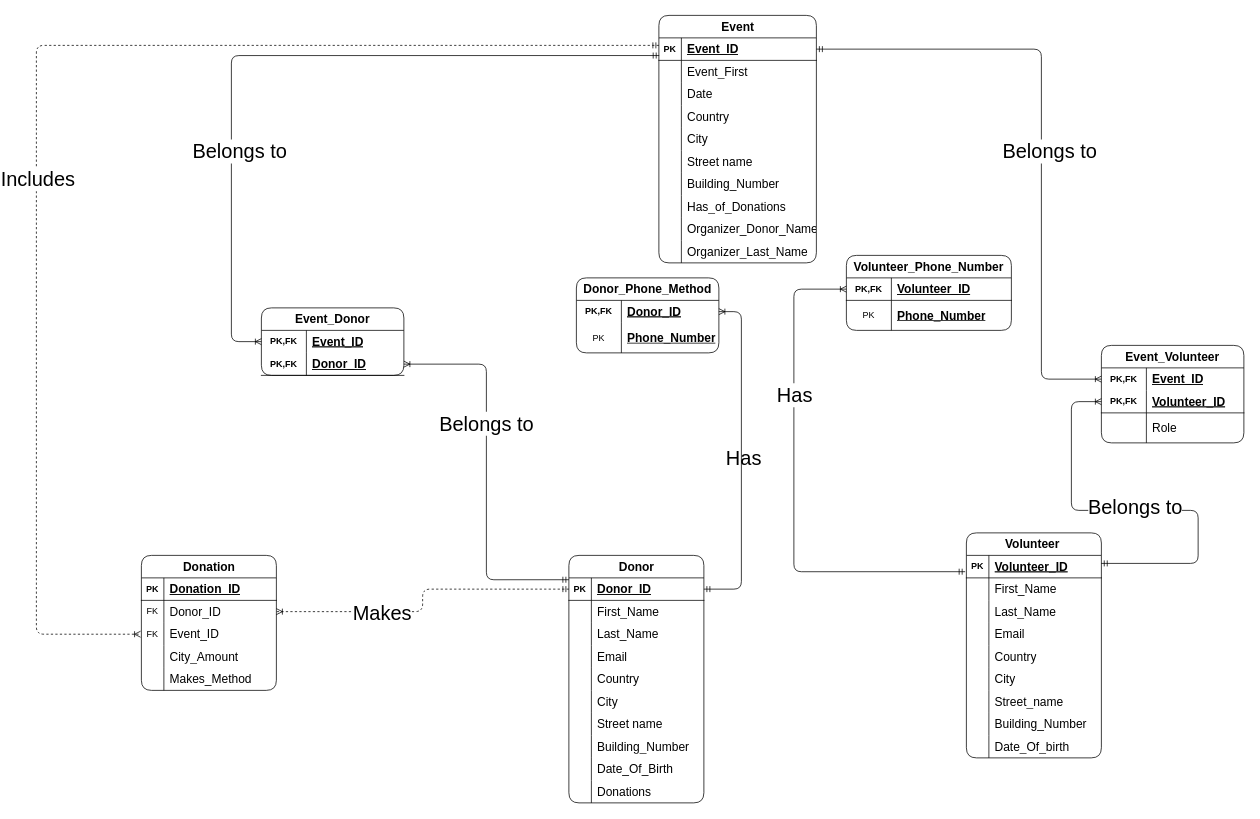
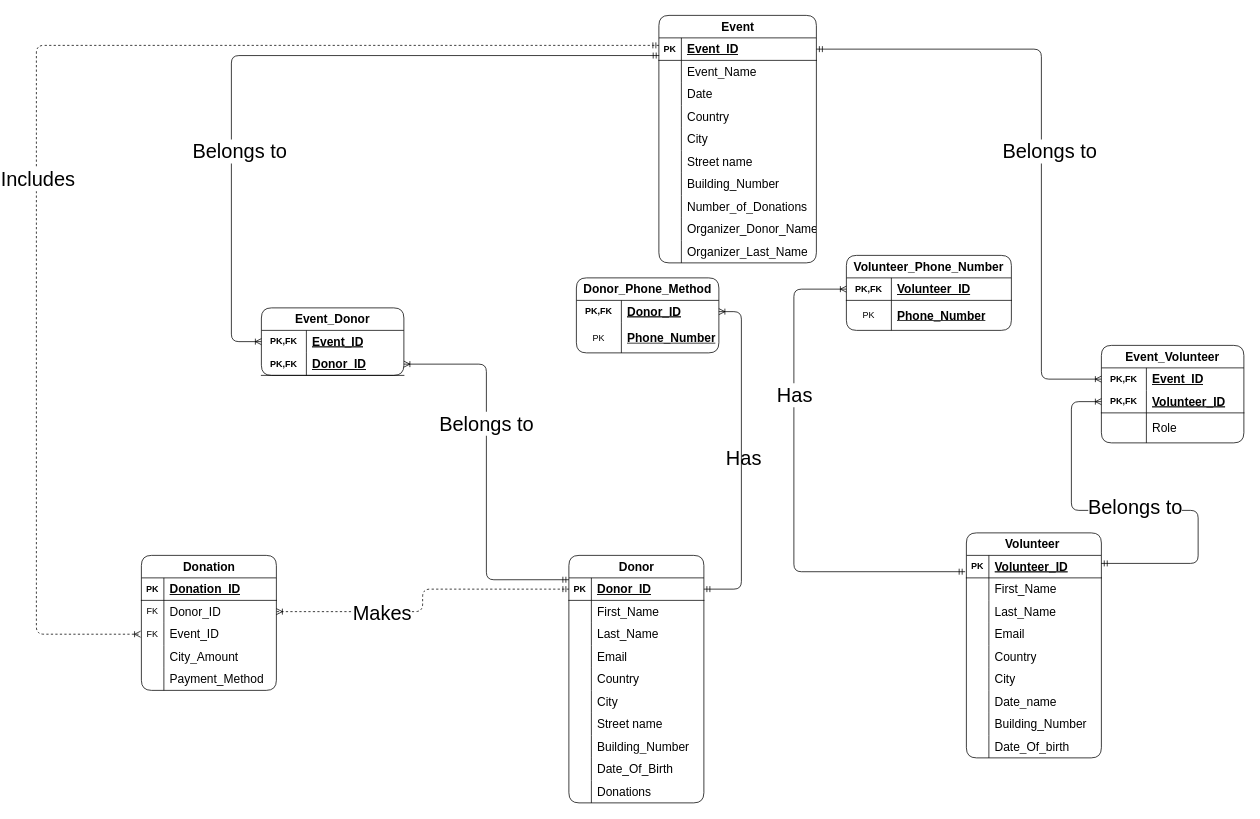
node "Event_First": label "Event_First" -> "Event_Name"
node "Has_of_Donations": label "Has_of_Donations" -> "Number_of_Donations"
node "Makes_Method": label "Makes_Method" -> "Payment_Method"
node "Street_name": label "Street_name" -> "Date_name"
